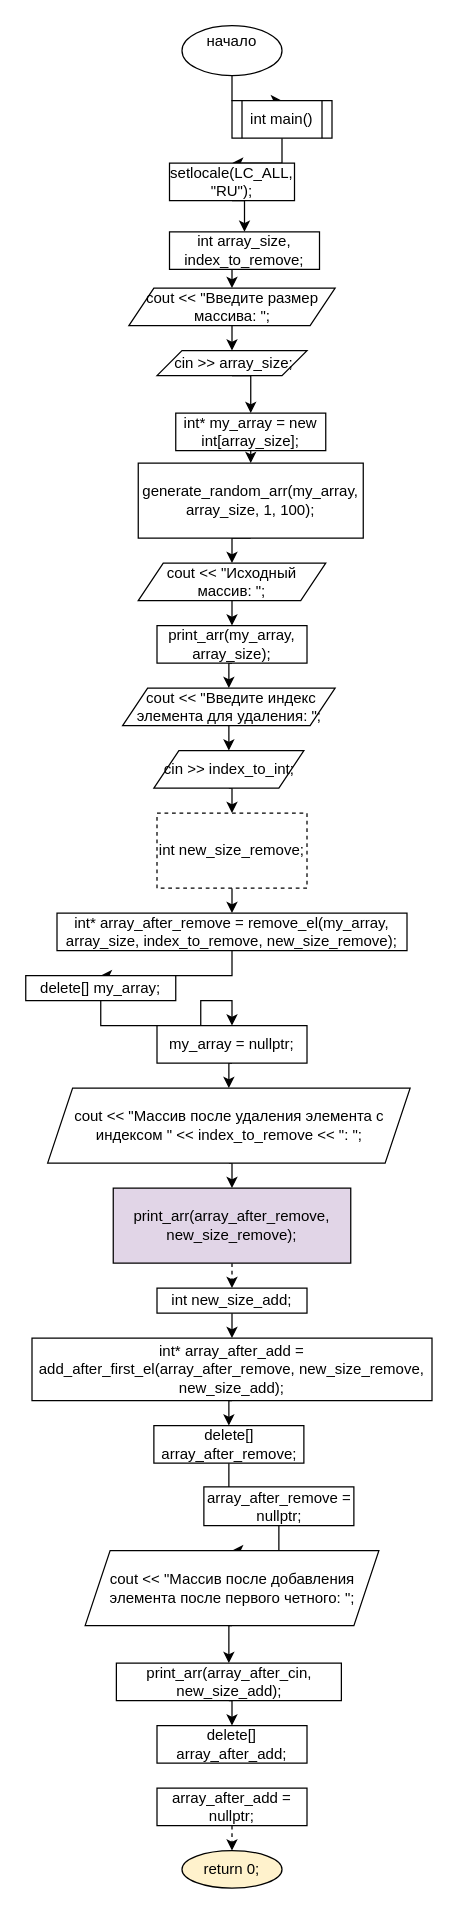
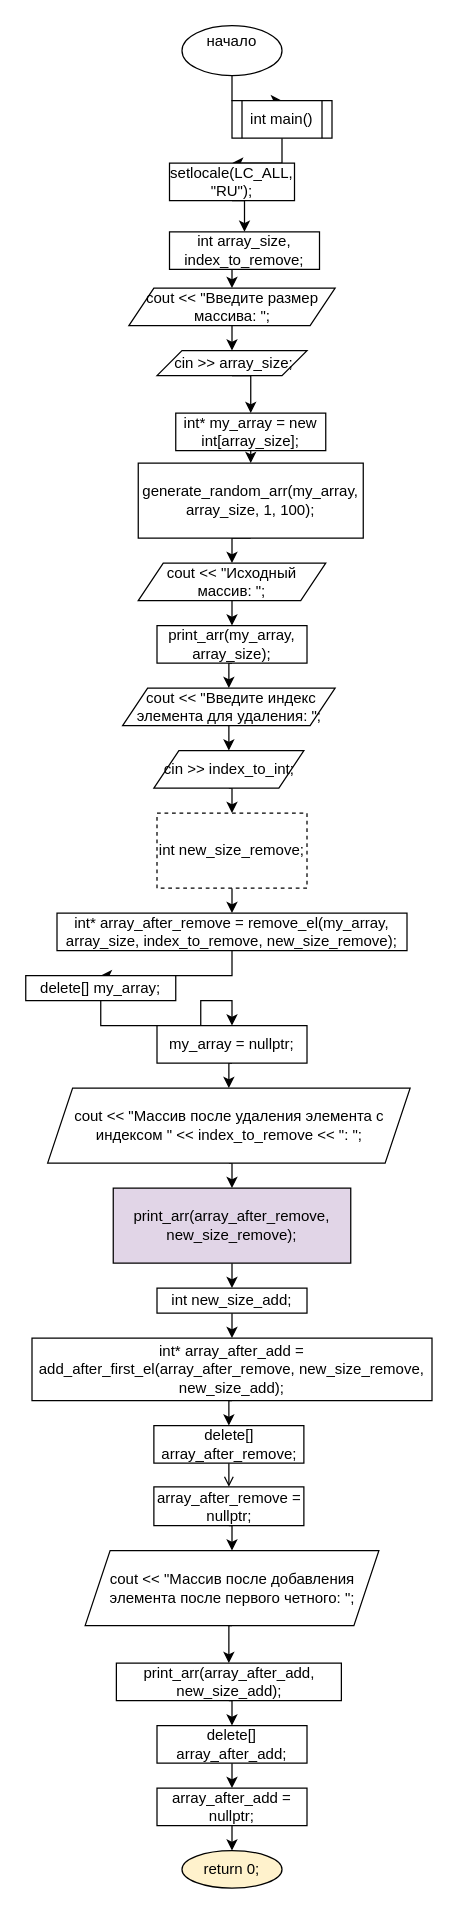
edge "print_arr(array_after_remove, new_size_remove);" -> "int new_size_add;": style dashed -> solid
node "array_after_remove = nullptr;": moved (279, 1506) -> (229, 1506)
node "print_arr(array_after_cin, new_size_add);": label "print_arr(array_after_cin, new_size_add);" -> "print_arr(array_after_add, new_size_add);"
edge "delete[] array_after_add;" -> "array_after_add = nullptr;": added
edge "array_after_add = nullptr;" -> "return 0;": style dashed -> solid
